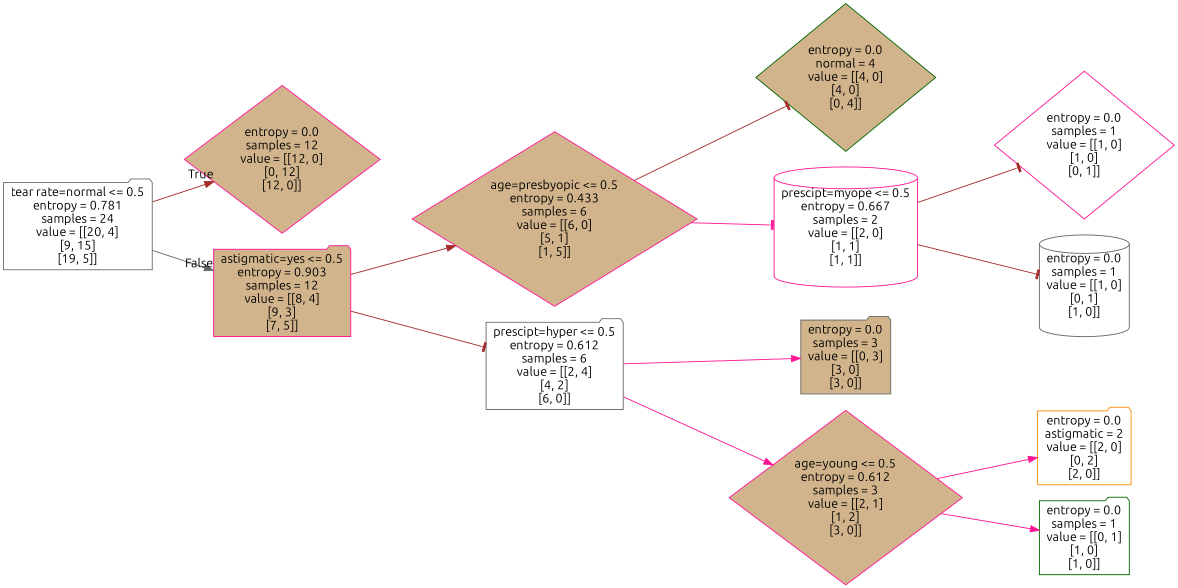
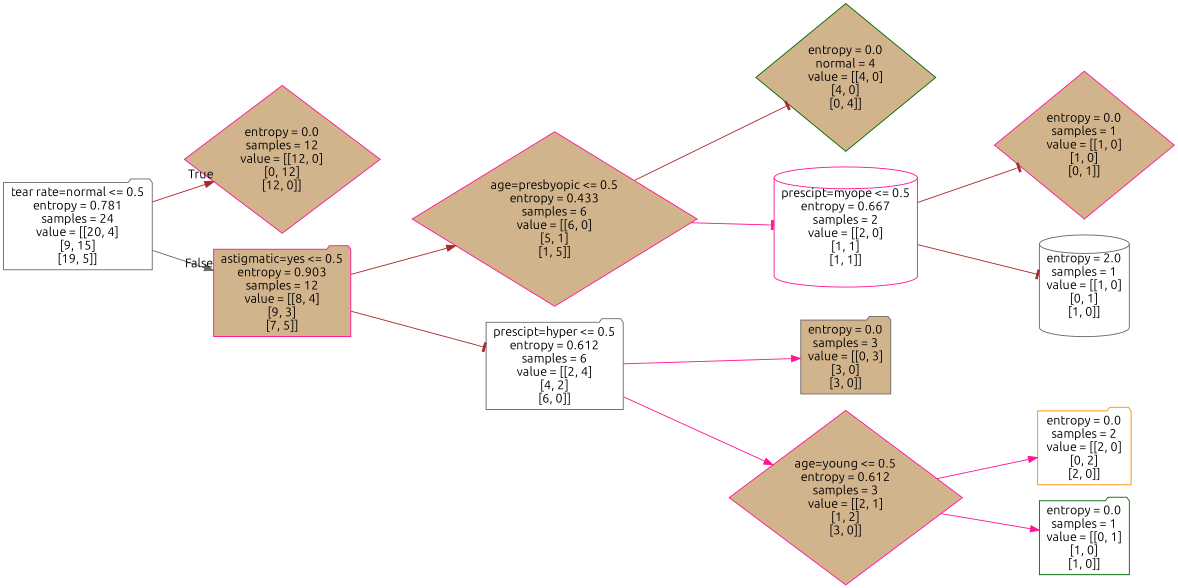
node "entropy = 0.0 samples = 1 value = [[1, 0] [1, 0] [0, 1]]": fillcolor white -> tan
node "entropy = 0.0 samples = 1 value = [[1, 0] [0, 1] [1, 0]]": label "entropy = 0.0 samples = 1 value = [[1, 0] [0, 1] [1, 0]]" -> "entropy = 2.0 samples = 1 value = [[1, 0] [0, 1] [1, 0]]"
node "entropy = 0.0 astigmatic = 2 value = [[2, 0] [0, 2] [2, 0]]": label "entropy = 0.0 astigmatic = 2 value = [[2, 0] [0, 2] [2, 0]]" -> "entropy = 0.0 samples = 2 value = [[2, 0] [0, 2] [2, 0]]"
